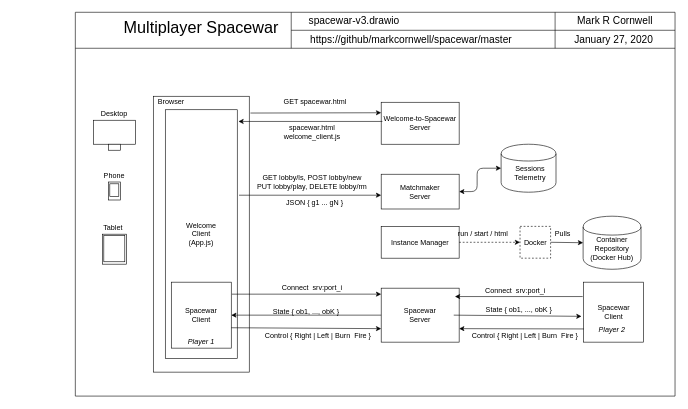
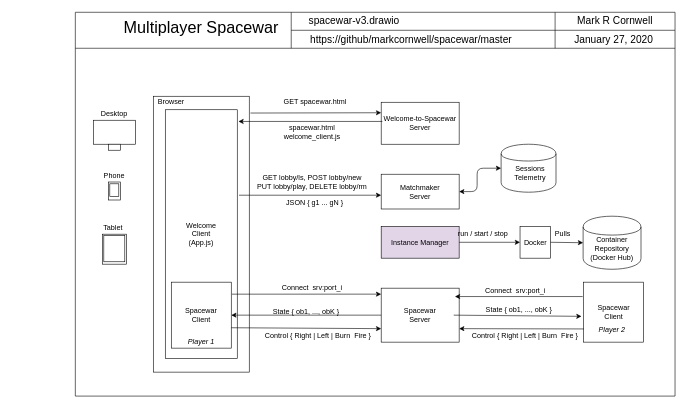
node "run / start / html": label "run / start / html" -> "run / start / stop"
node "Instance Manager": fillcolor #ffffff -> #e1d5e7
edge "Instance Manager" -> "Docker": style dashed -> solid
node "Docker": style dashed -> solid
